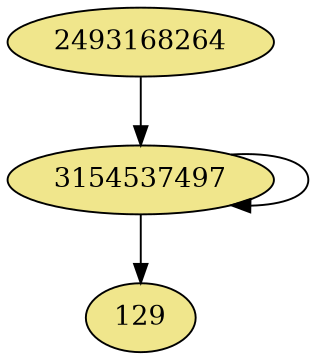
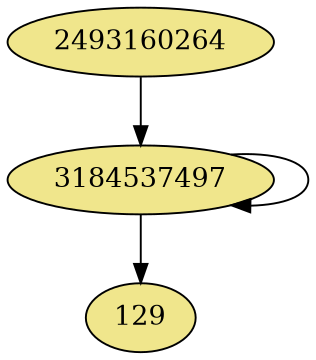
node "2493168264": label "2493168264" -> "2493160264"
node "3154537497": label "3154537497" -> "3184537497"
